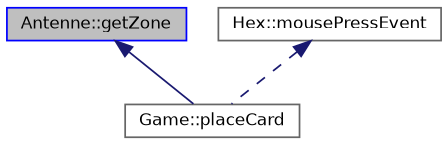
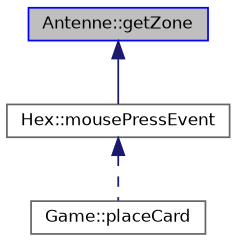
edge "Game::placeCard" -> "Antenne::getZone": now "Hex::mousePressEvent" -> "Antenne::getZone"
